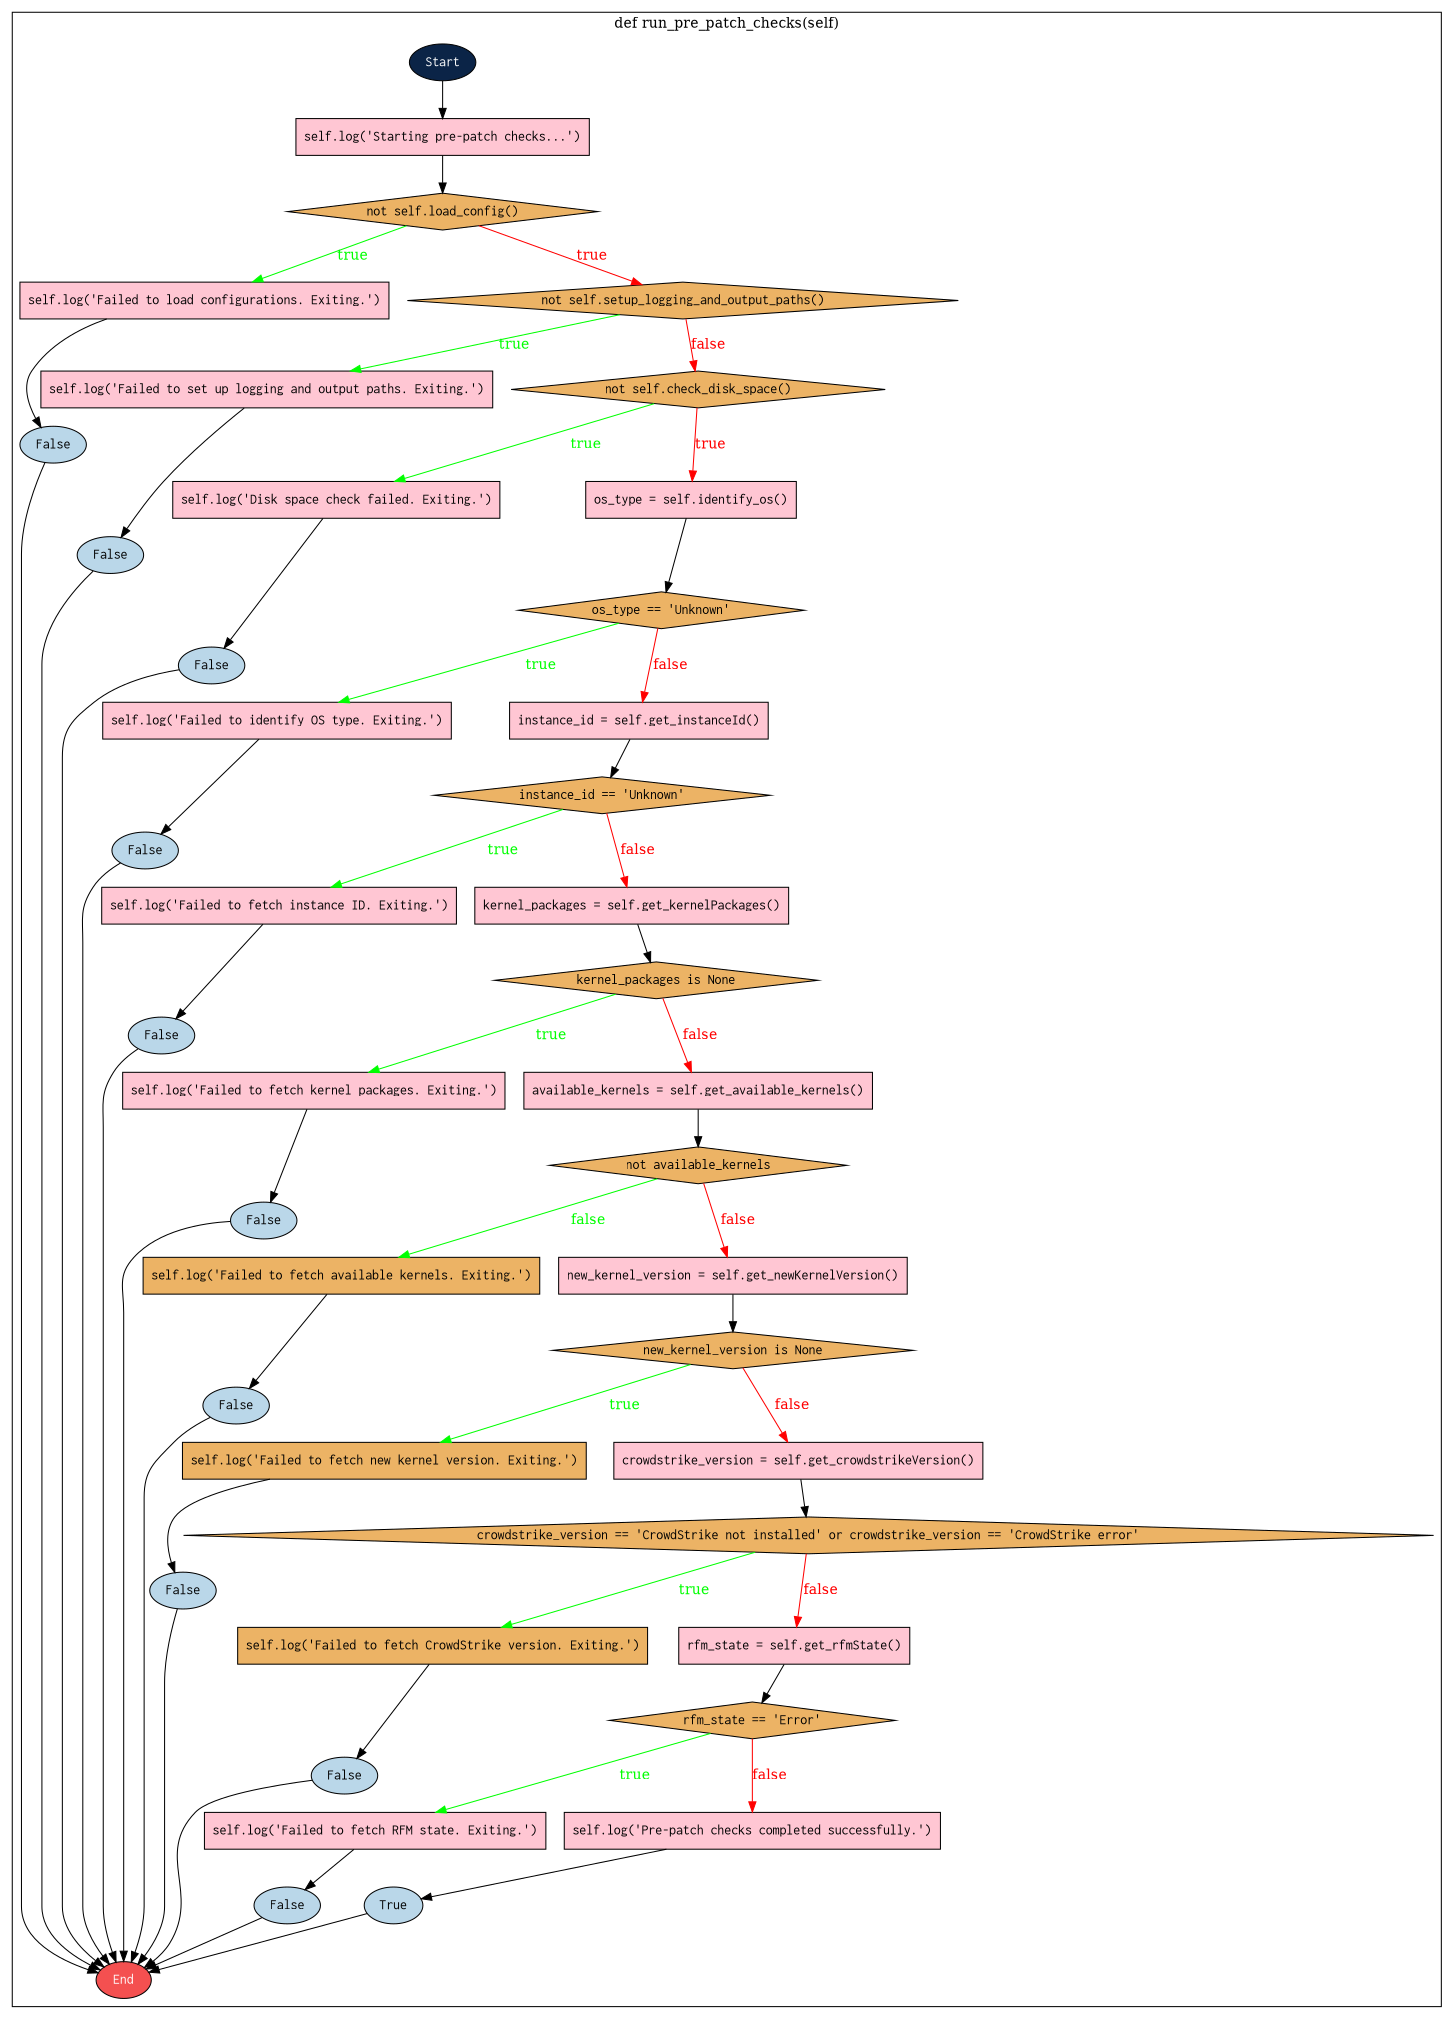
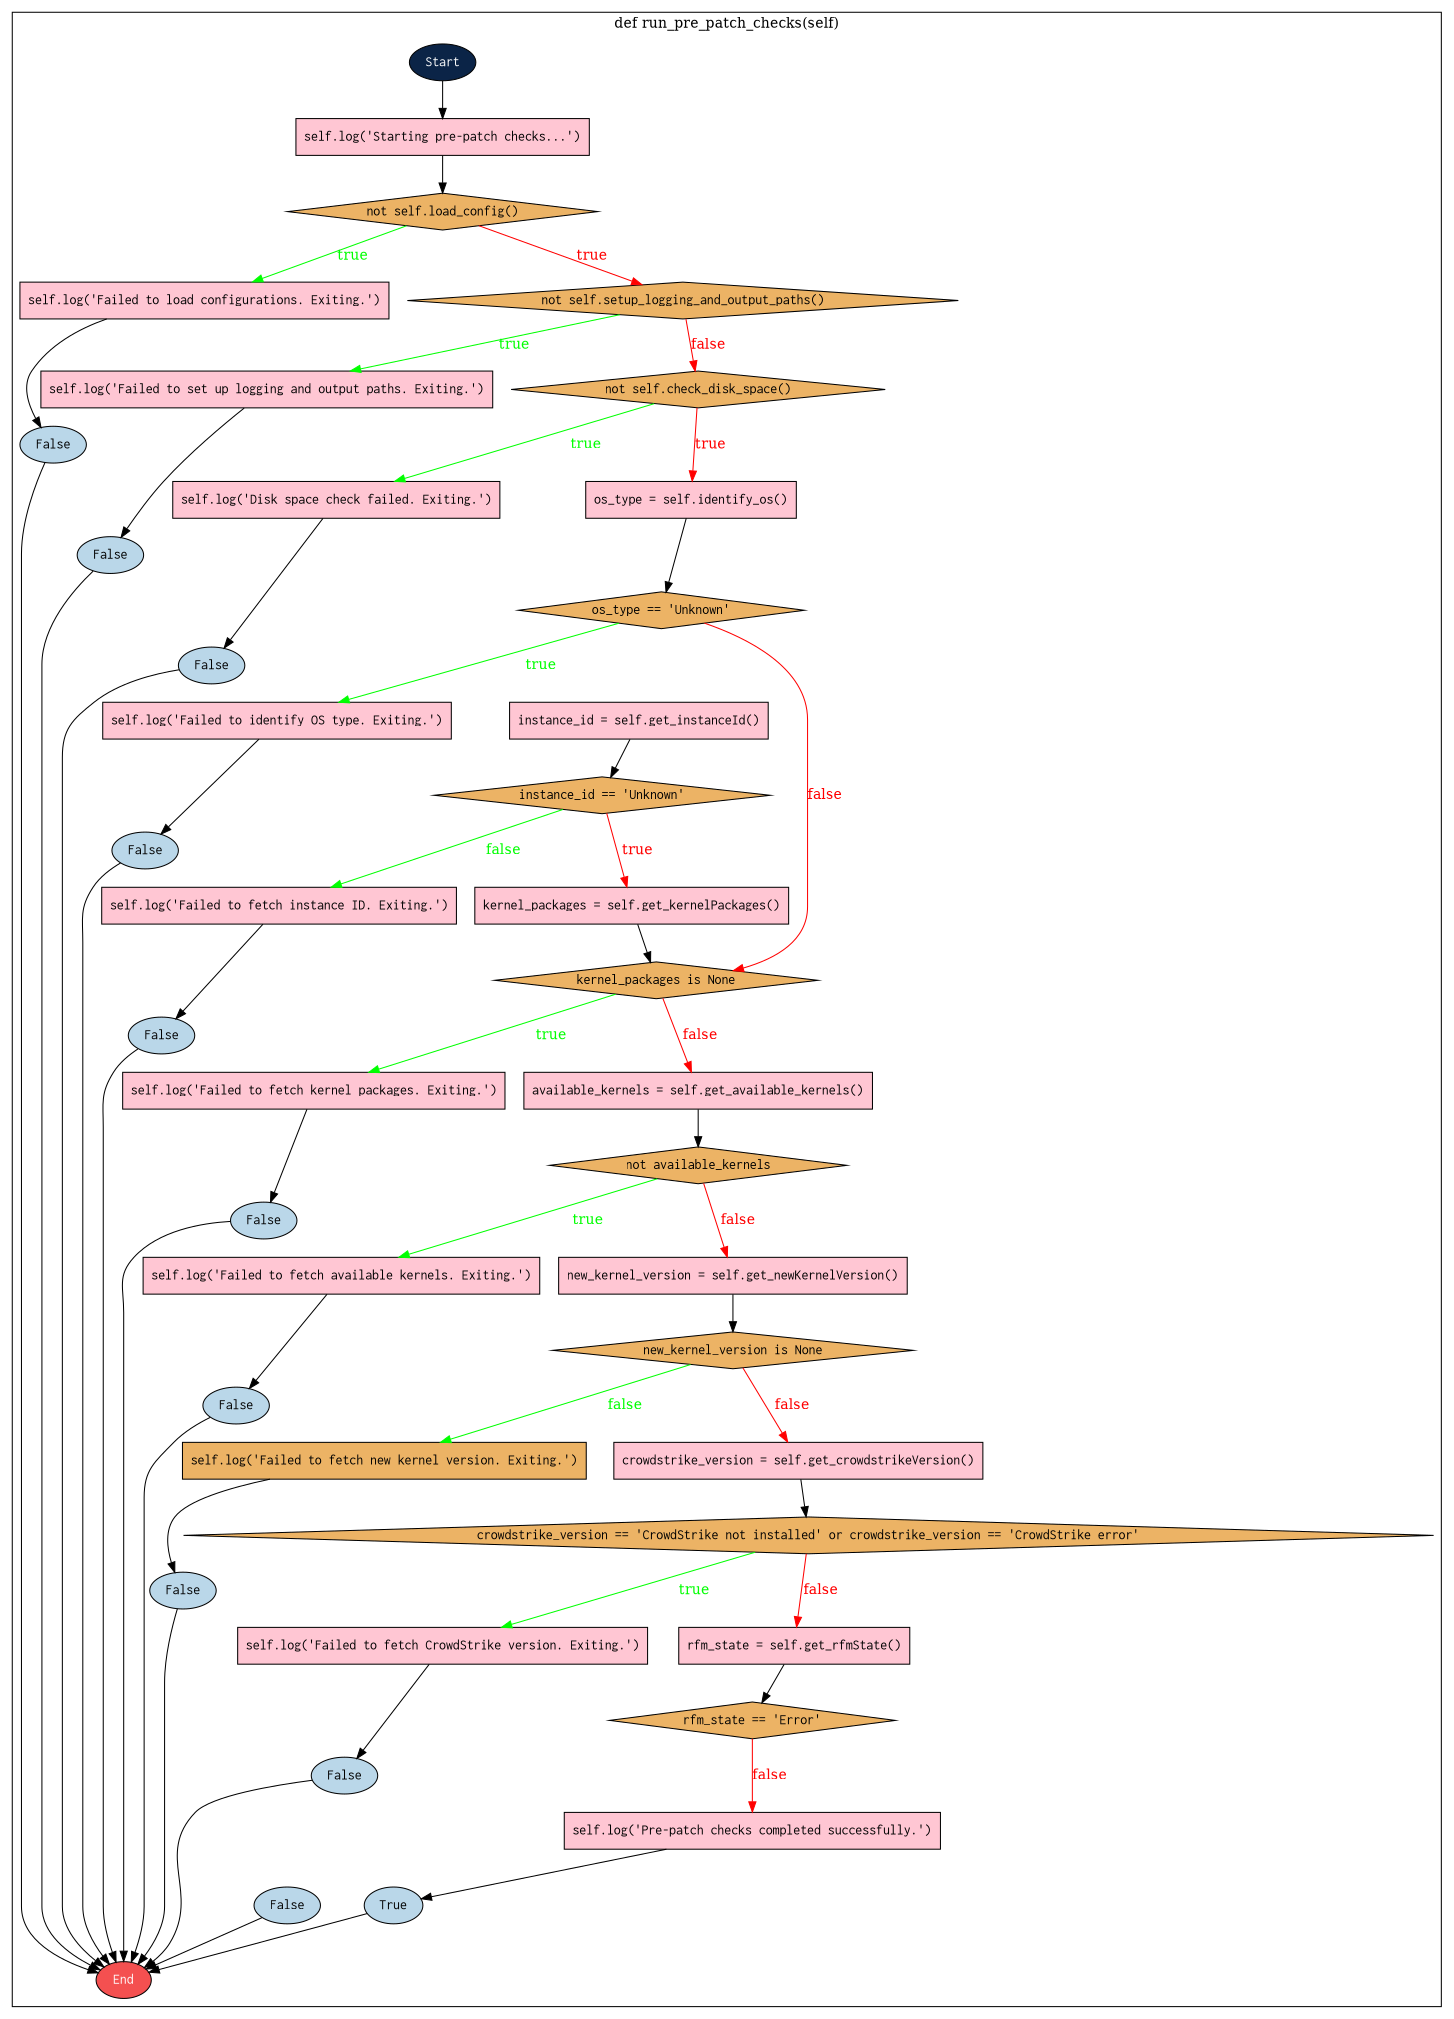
edge "os_type == 'Unknown'" -> "instance_id = self.get_instanceId()": now "os_type == 'Unknown'" -> "kernel_packages is None"
edge "instance_id == 'Unknown'" -> "self.log('Failed to fetch instance ID. Exiting.')": label "true" -> "false"
edge "instance_id == 'Unknown'" -> "kernel_packages = self.get_kernelPackages()": label "false" -> "true"
edge "not available_kernels" -> "self.log('Failed to fetch available kernels. Exiting.')": label "false" -> "true"
node "self.log('Failed to fetch available kernels. Exiting.')": fillcolor #ecb365 -> #ffc6d3
edge "new_kernel_version is None" -> "self.log('Failed to fetch new kernel version. Exiting.')": label "true" -> "false"
node "self.log('Failed to fetch CrowdStrike version. Exiting.')": fillcolor #ecb365 -> #ffc6d3
node "self.log('Failed to fetch RFM state. Exiting.')": removed
